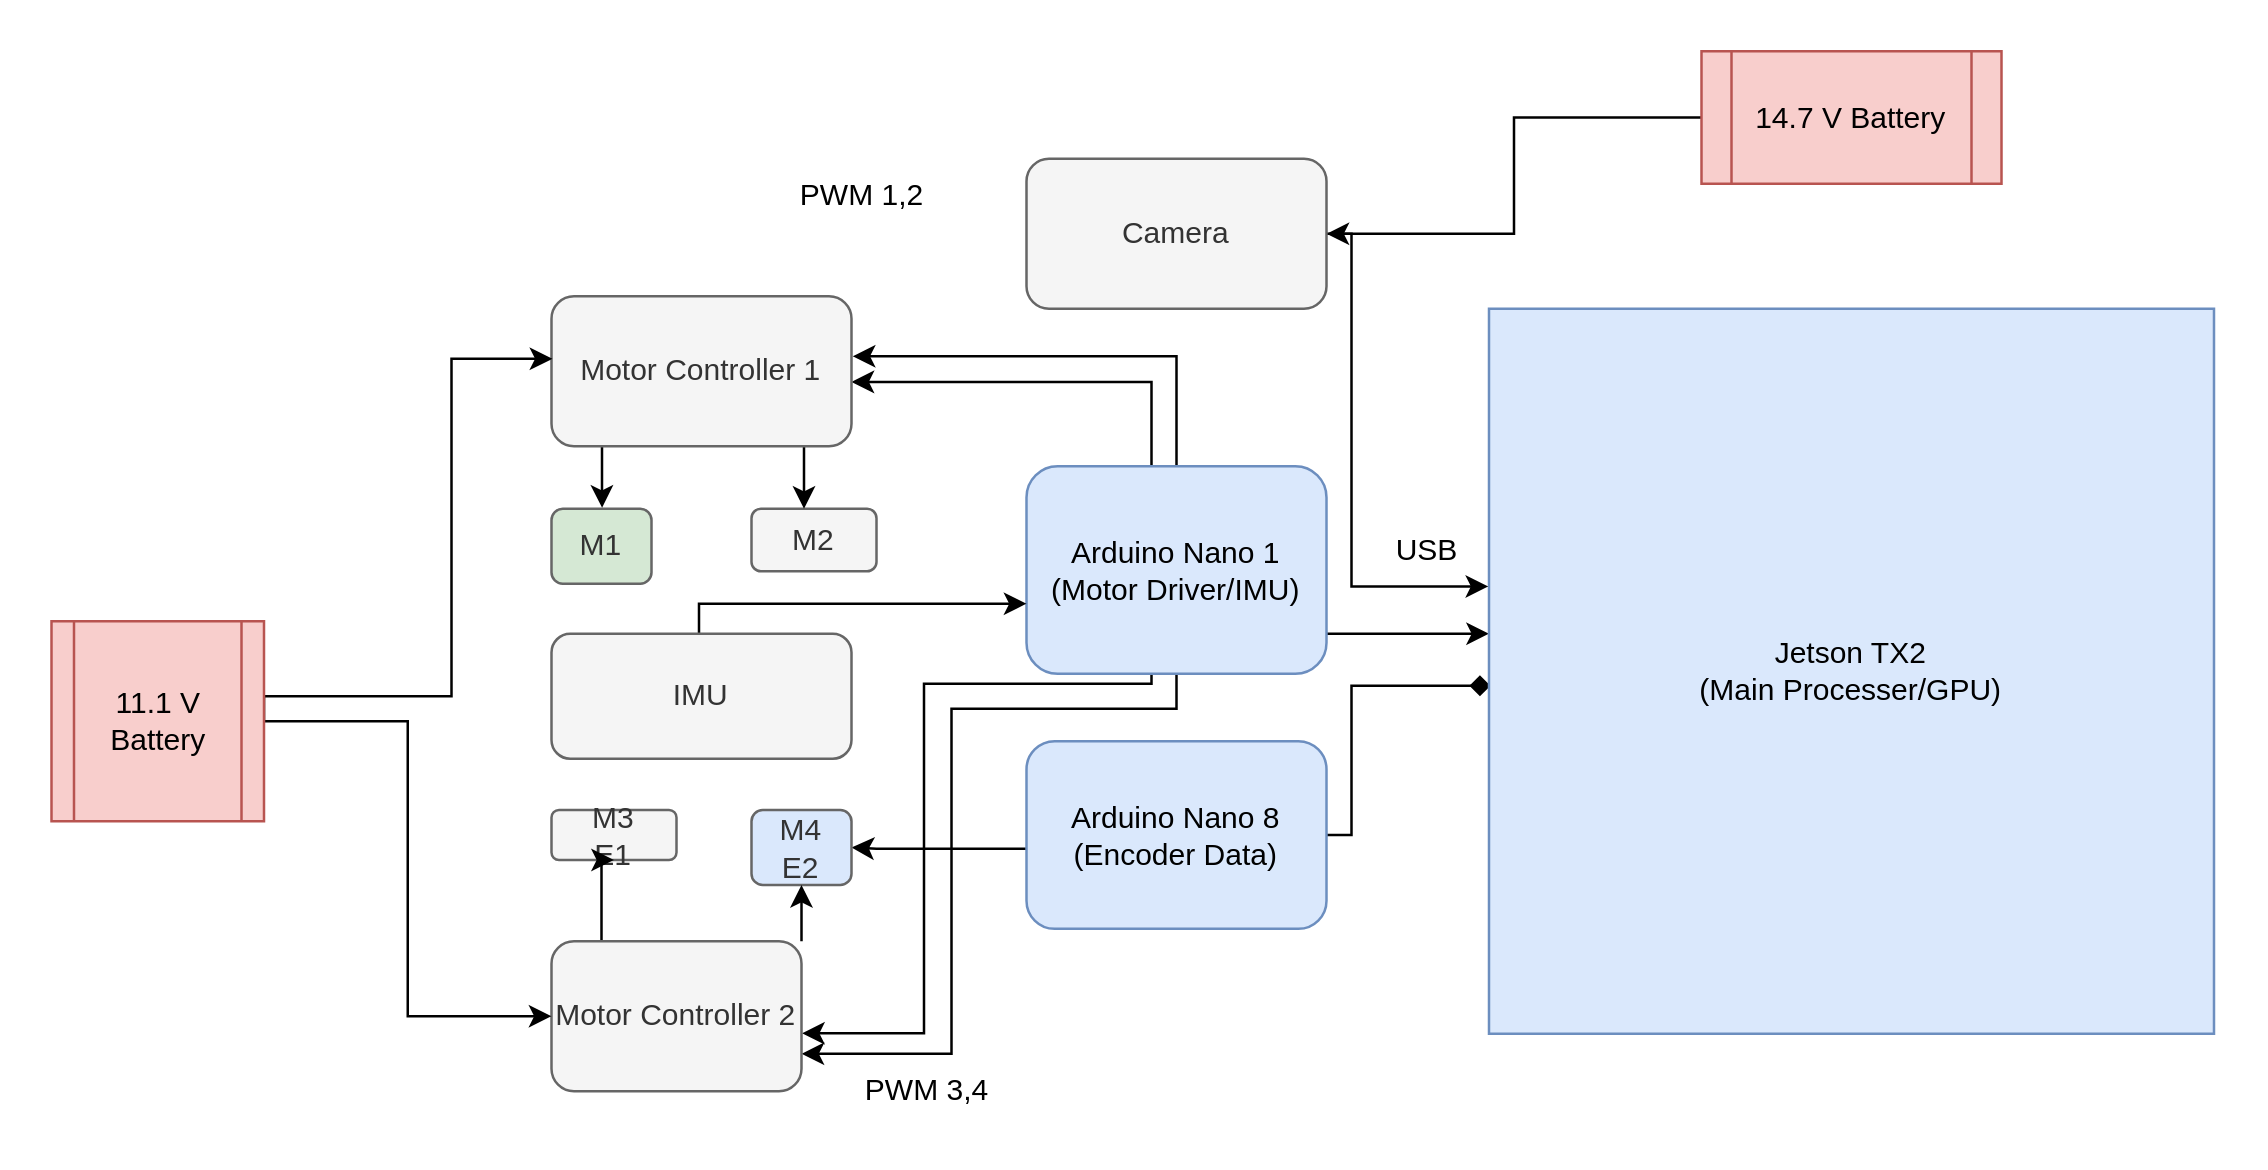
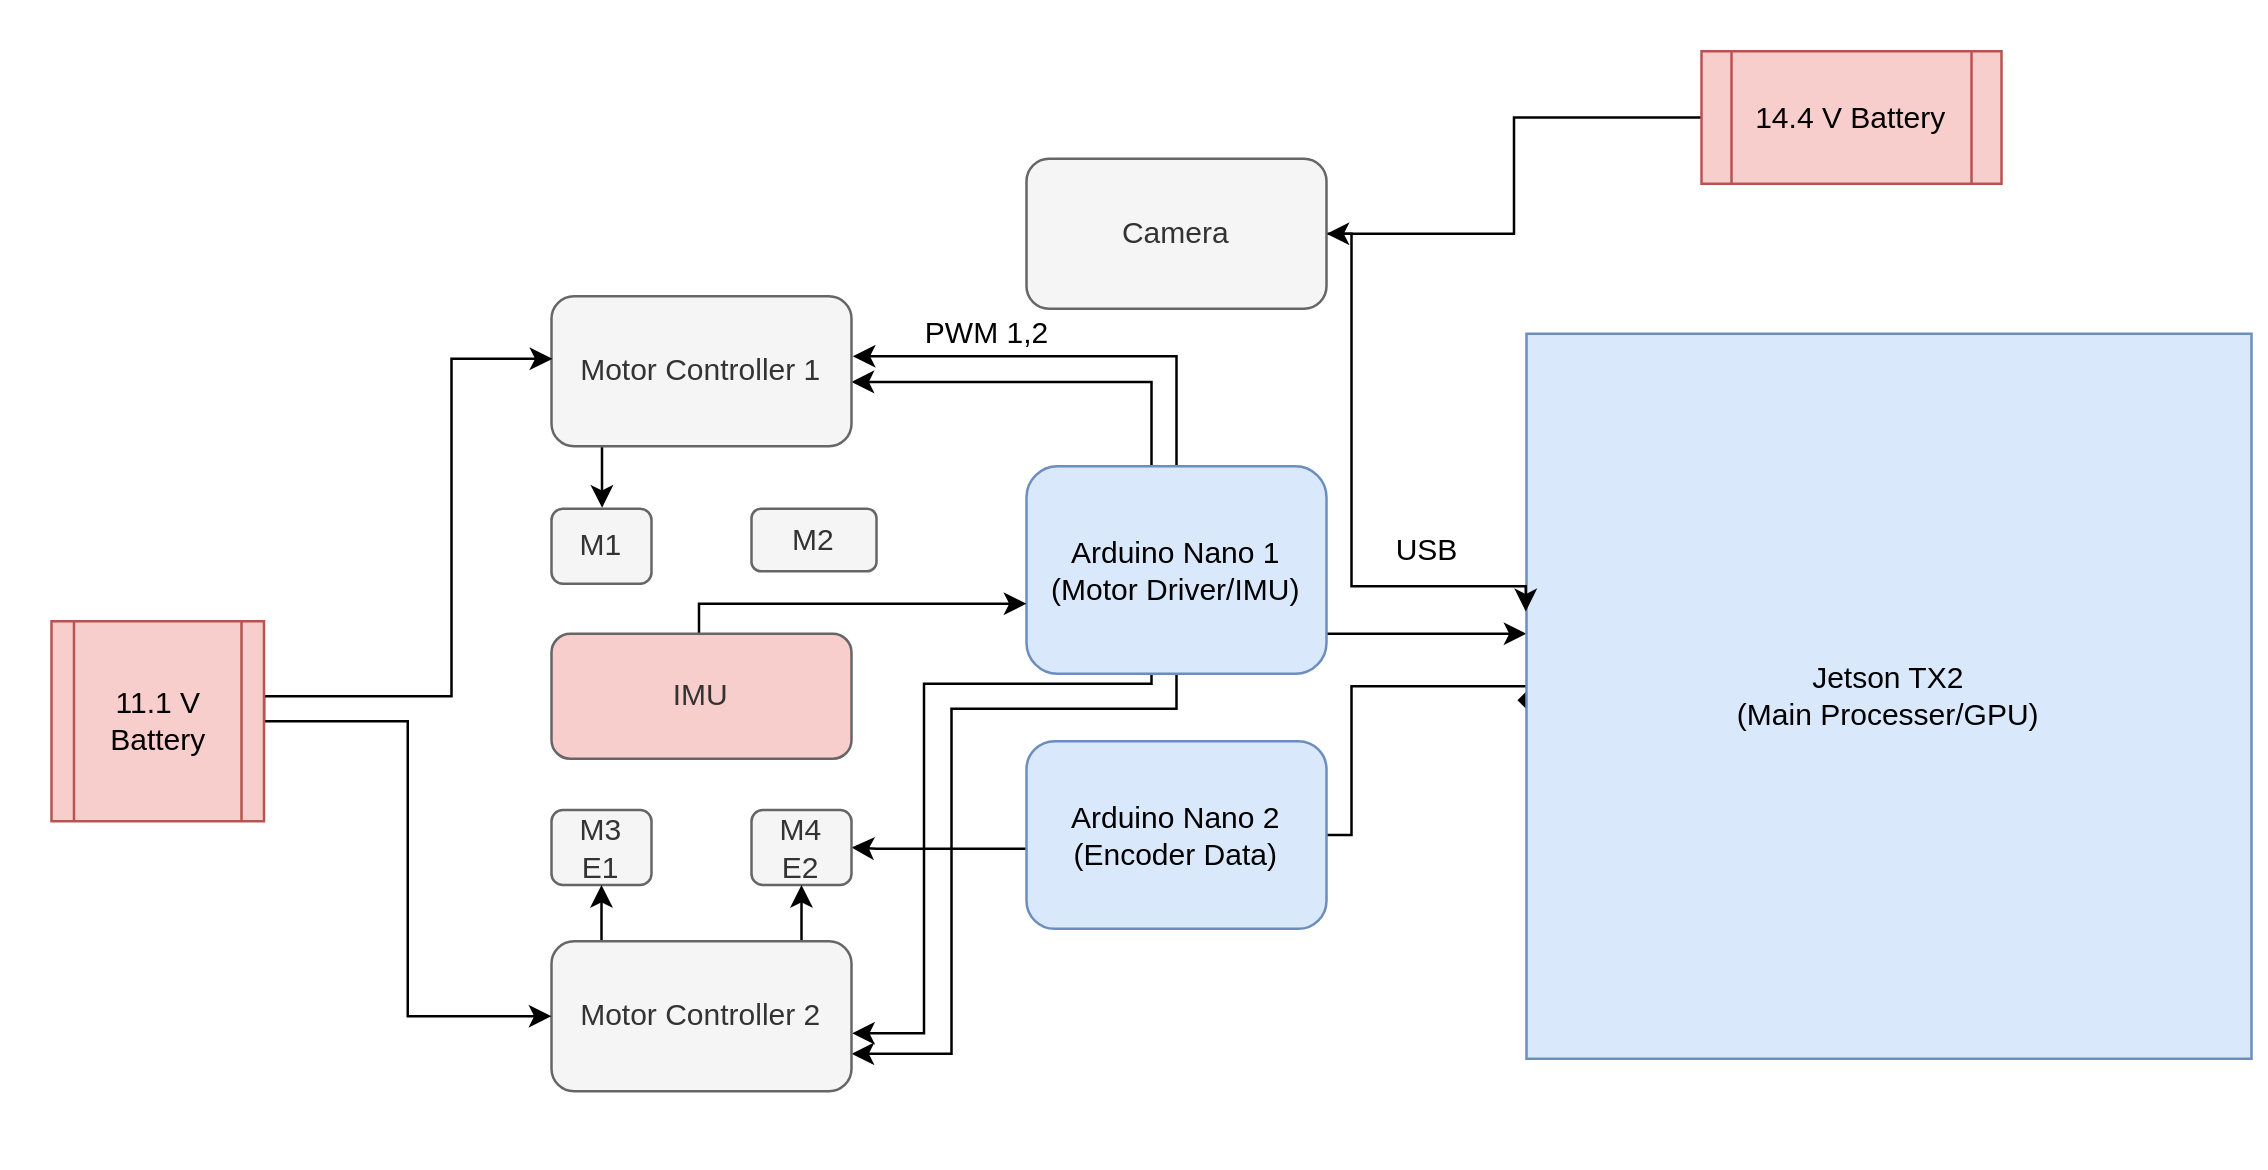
node "14.7 V Battery": label "14.7 V Battery" -> "14.4 V Battery"
node "PWM 1,2": moved (861, 196) -> (986, 334)
edge "Motor Controller 1" -> "M2": removed
node "M1": fillcolor #d5e8d4 -> #f5f5f5
node "Jetson TX2 (Main Processer/GPU)": moved (1851, 671) -> (1889, 696)
node "IMU": fillcolor #f5f5f5 -> #f8cecc
node "M3 E1": size 125x50 -> 100x75
node "Arduino Nano 8 (Encoder Data)": label "Arduino Nano 8 (Encoder Data)" -> "Arduino Nano 2 (Encoder Data)"
node "M4 E2": fillcolor #dae8fc -> #f5f5f5
node "Motor Controller 2": size 250x150 -> 300x150
node "PWM 3,4": removed
